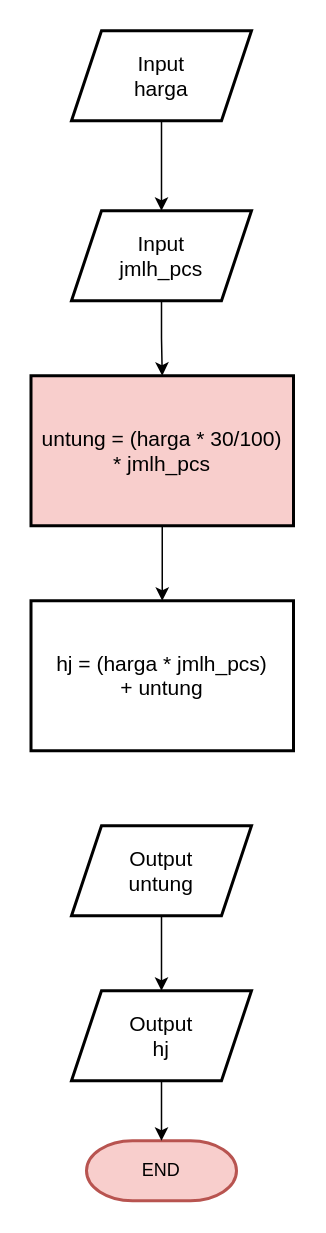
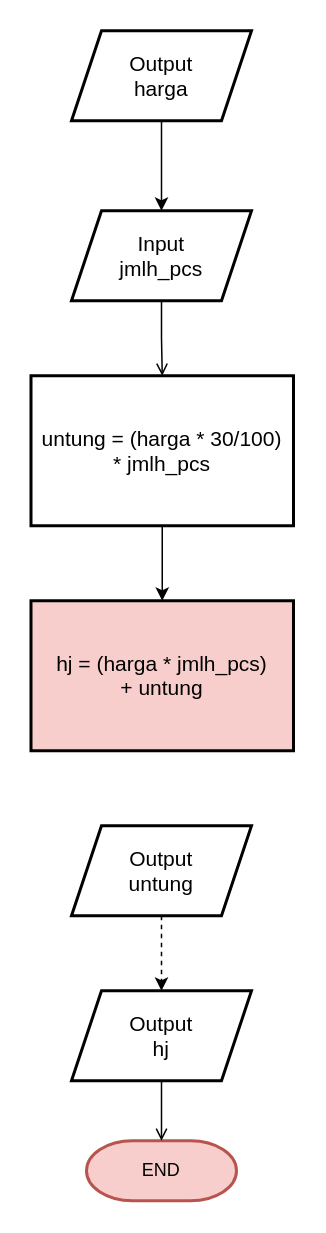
node "Input harga": label "Input harga" -> "Output harga"
edge "Input jmlh_pcs" -> "untung = (harga * 30/100) * jmlh_pcs": arrowhead classic -> open
node "untung = (harga * 30/100) * jmlh_pcs": fillcolor #f8cecc -> #ffffff
node "hj = (harga * jmlh_pcs) + untung": fillcolor #ffffff -> #f8cecc
edge "Output untung" -> "Output hj": style solid -> dashed
edge "Output hj" -> "END": arrowhead classic -> open
